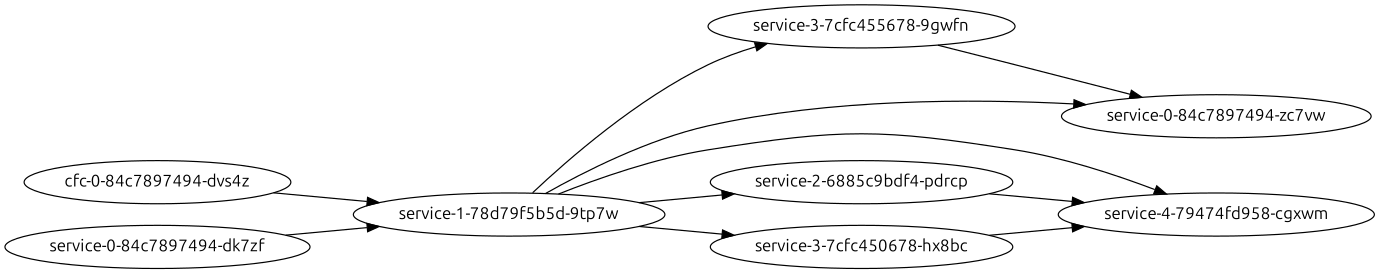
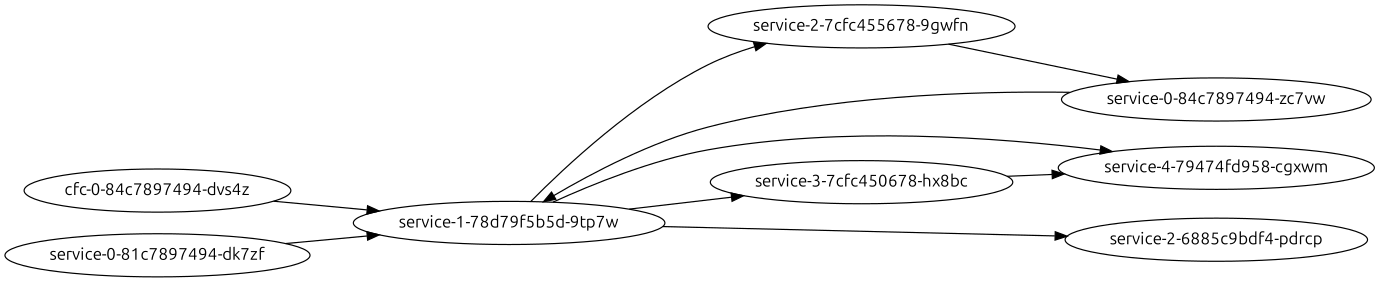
node "service-3-7cfc455678-9gwfn": label "service-3-7cfc455678-9gwfn" -> "service-2-7cfc455678-9gwfn"
edge "service-1-78d79f5b5d-9tp7w" -> "service-0-84c7897494-zc7vw": reversed
edge "service-2-6885c9bdf4-pdrcp" -> "service-4-79474fd958-cgxwm": removed
node "service-0-84c7897494-dk7zf": label "service-0-84c7897494-dk7zf" -> "service-0-81c7897494-dk7zf"
